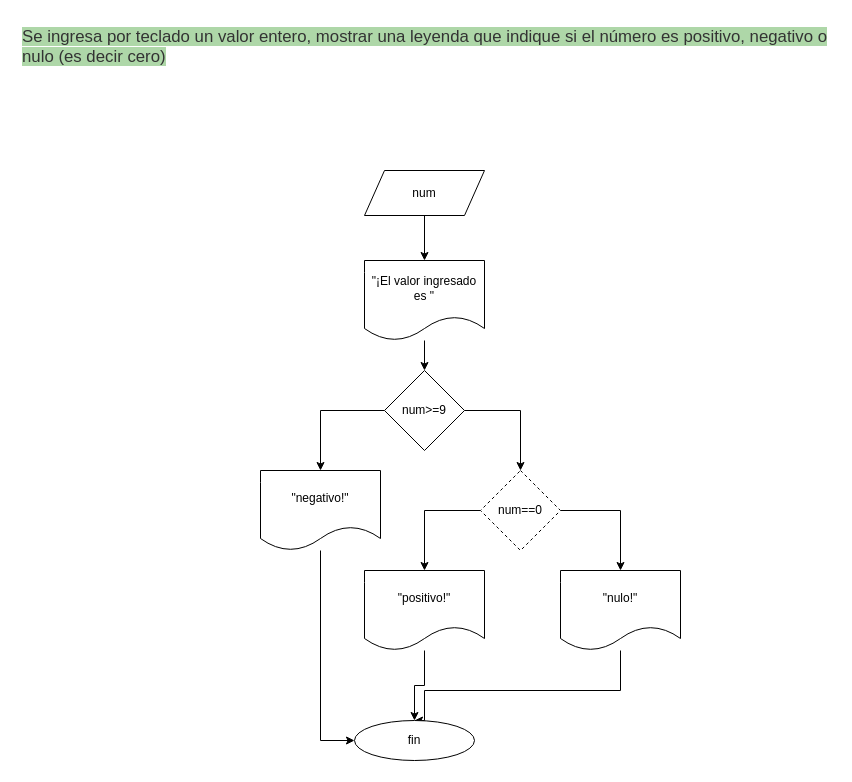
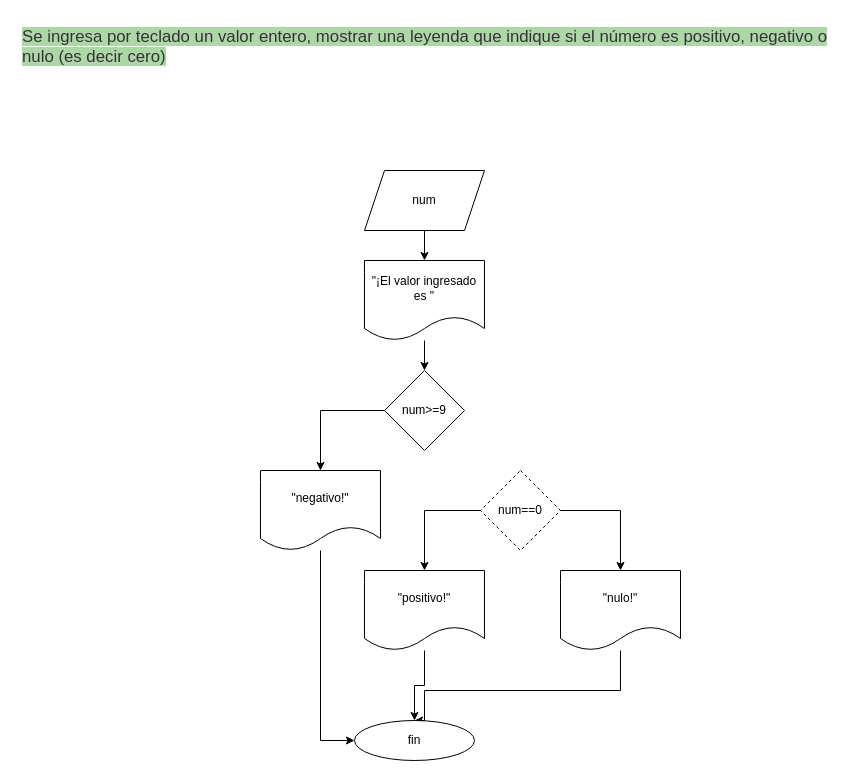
node "num": size 120x45 -> 120x60
edge "num>=9" -> "num==0": removed
